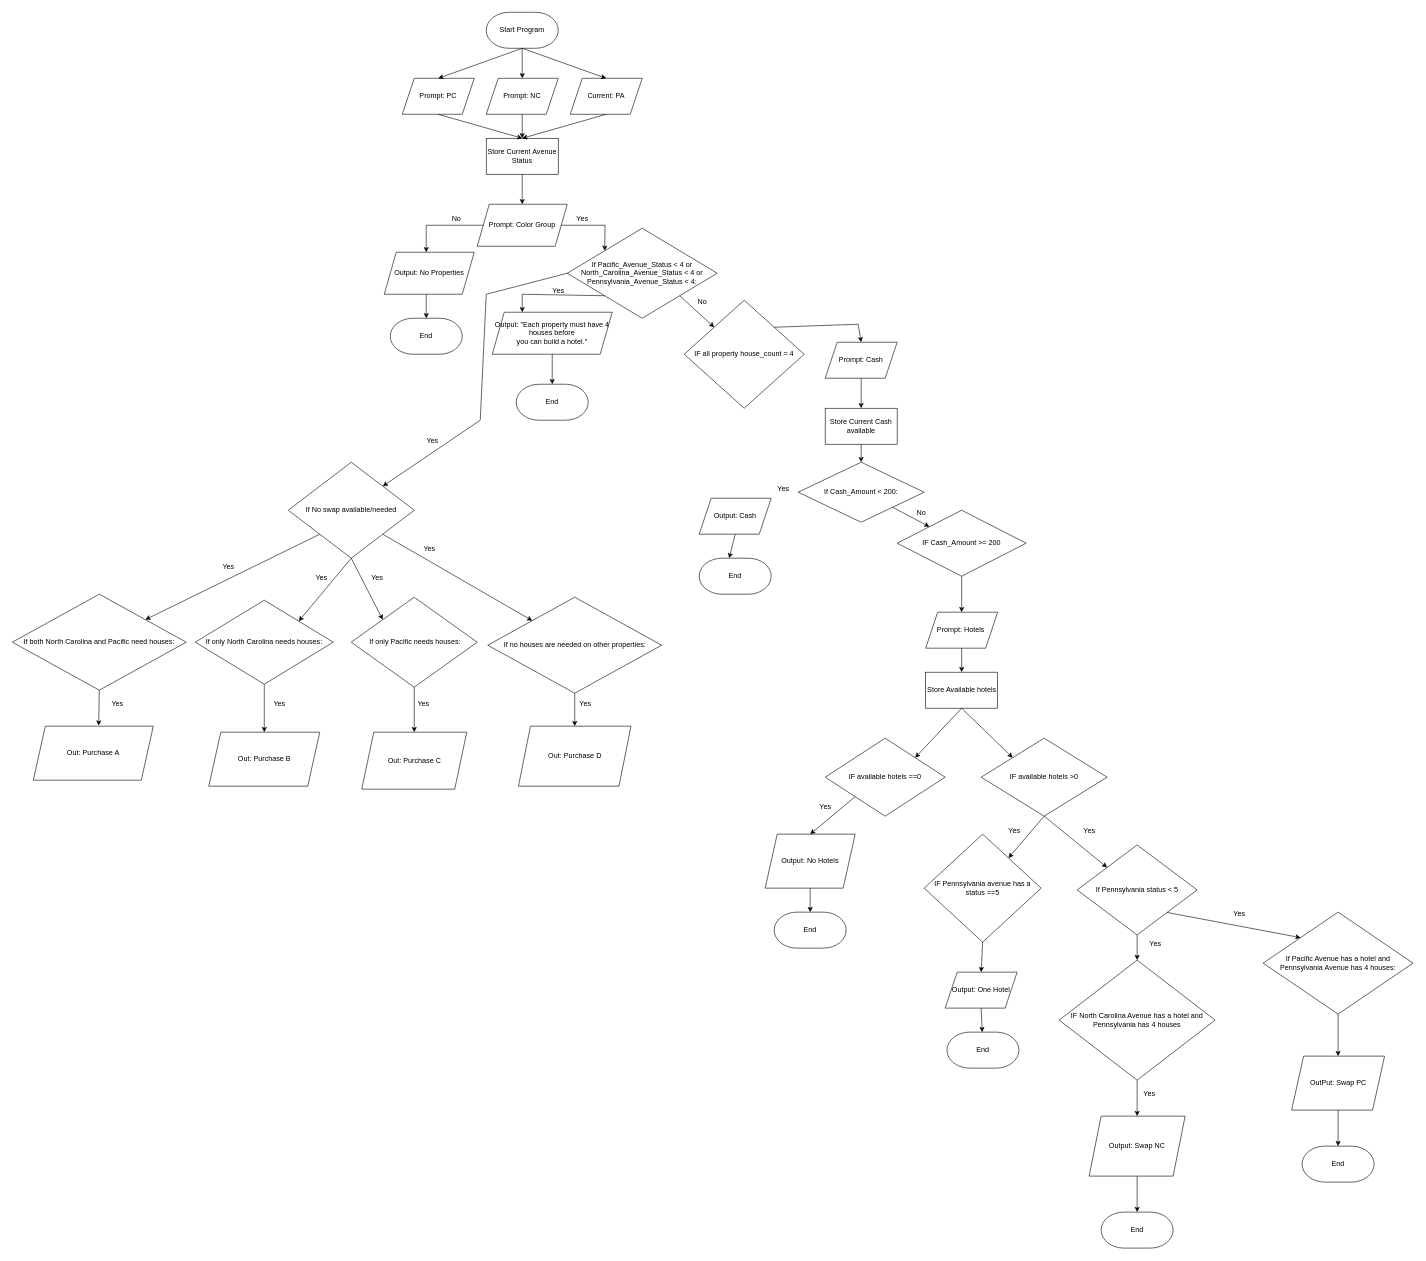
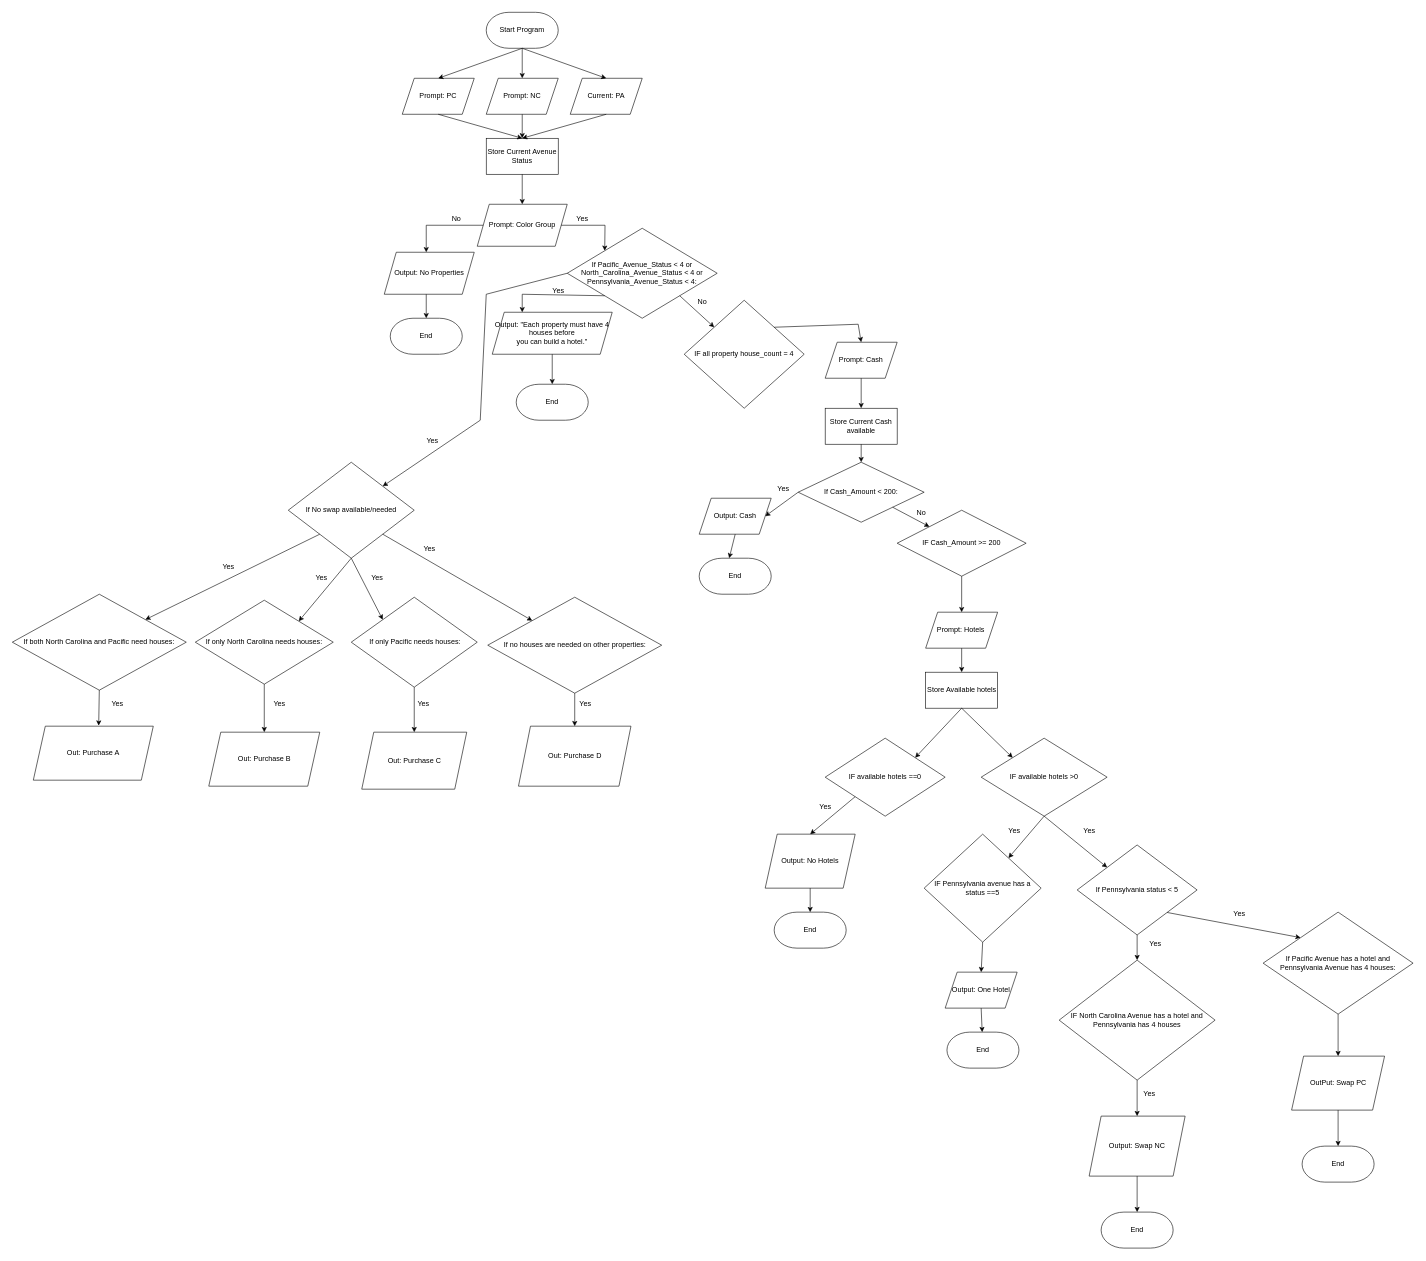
edge "If Cash_Amount < 200:" -> "Output: Cash": added
